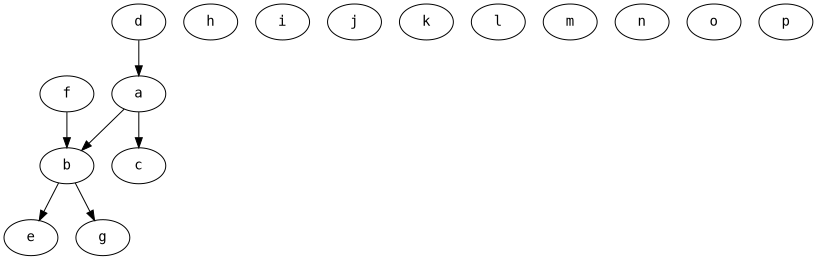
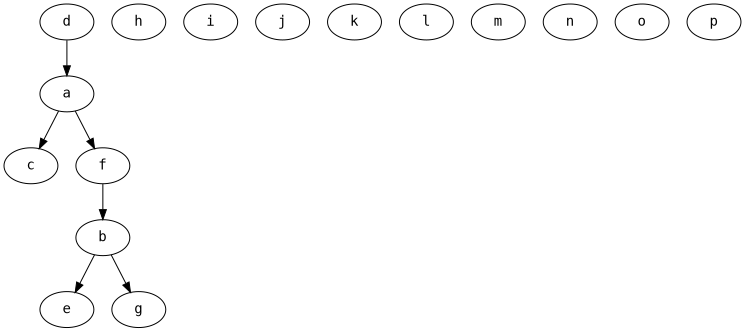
edge "a" -> "b": now "a" -> "f"
